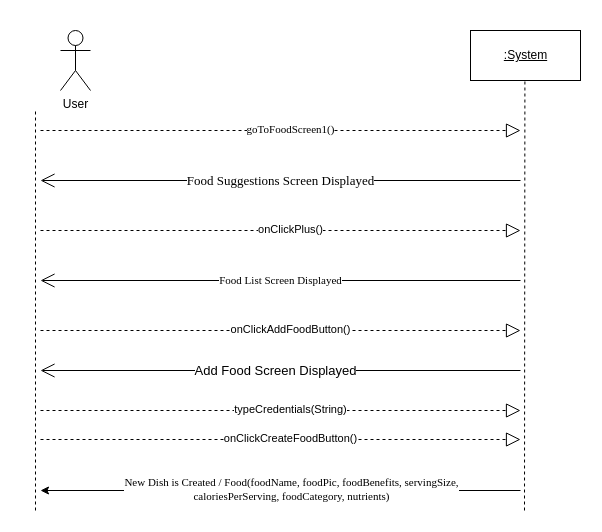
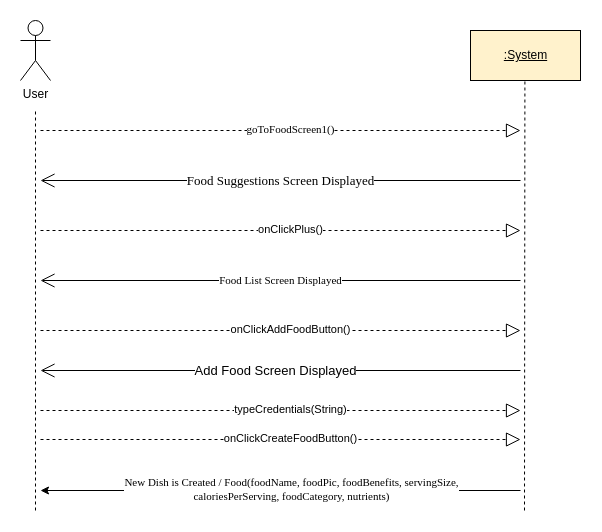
node ":System": fillcolor #ffffff -> #fff2cc
node "User": moved (76, 61) -> (36, 51)
